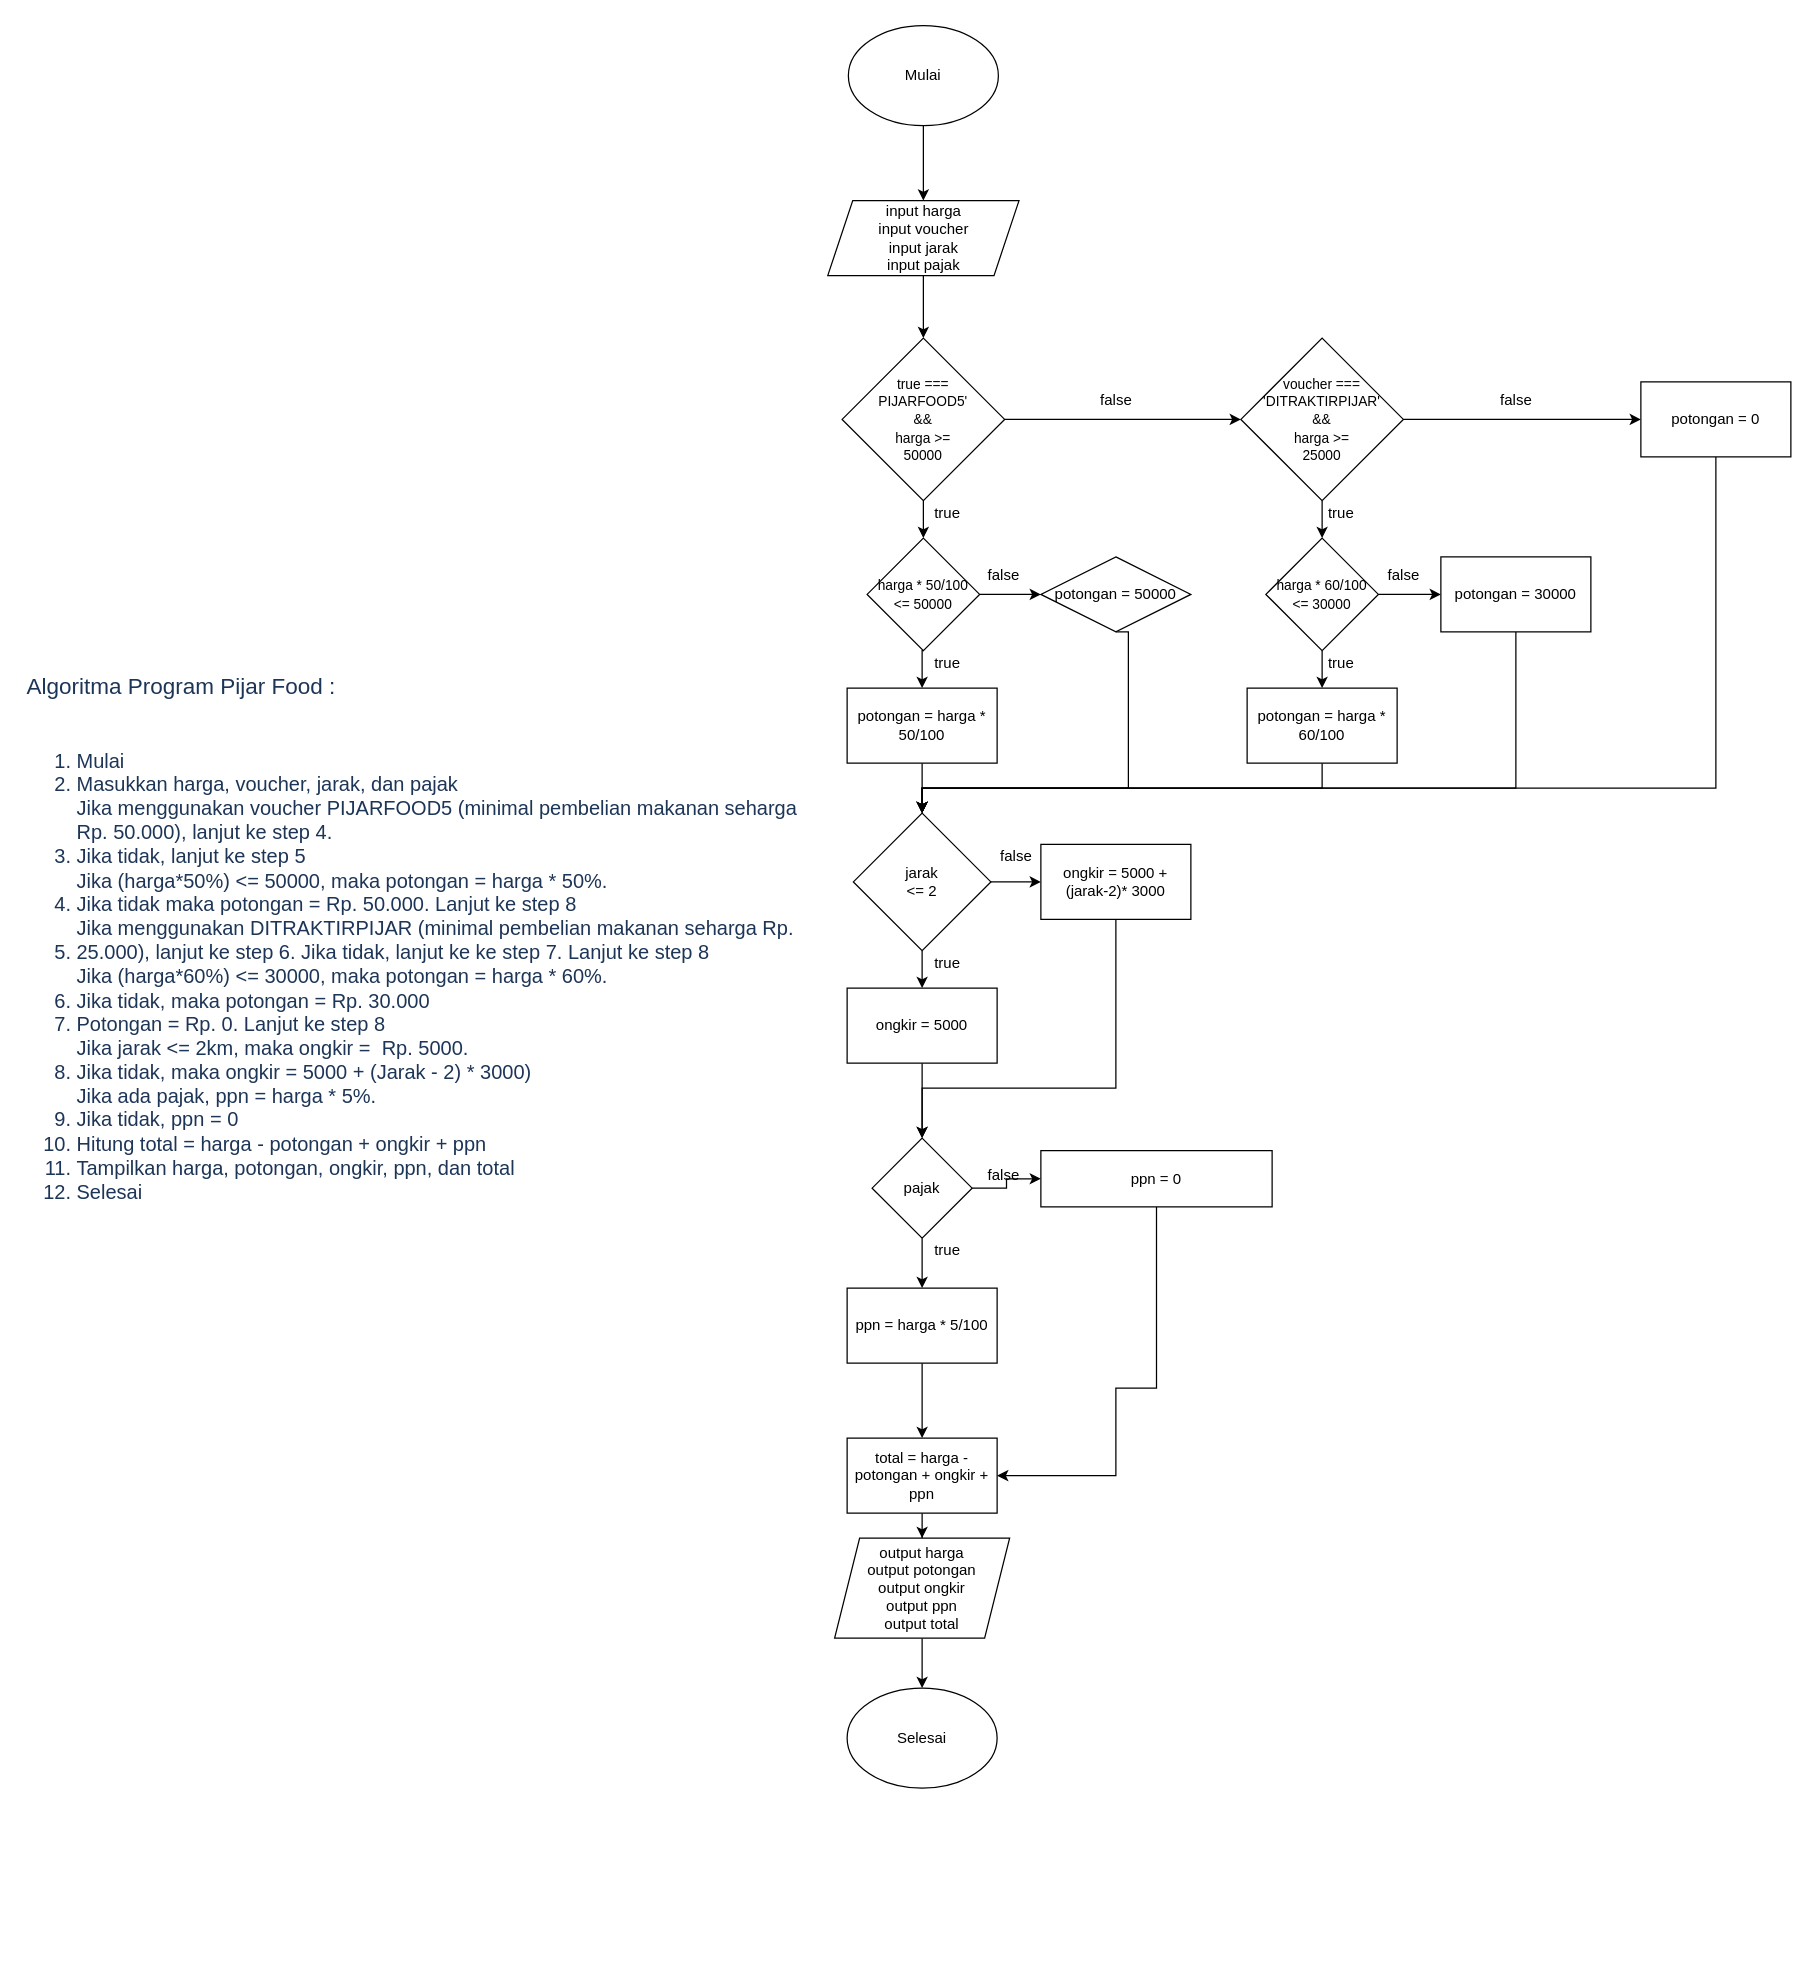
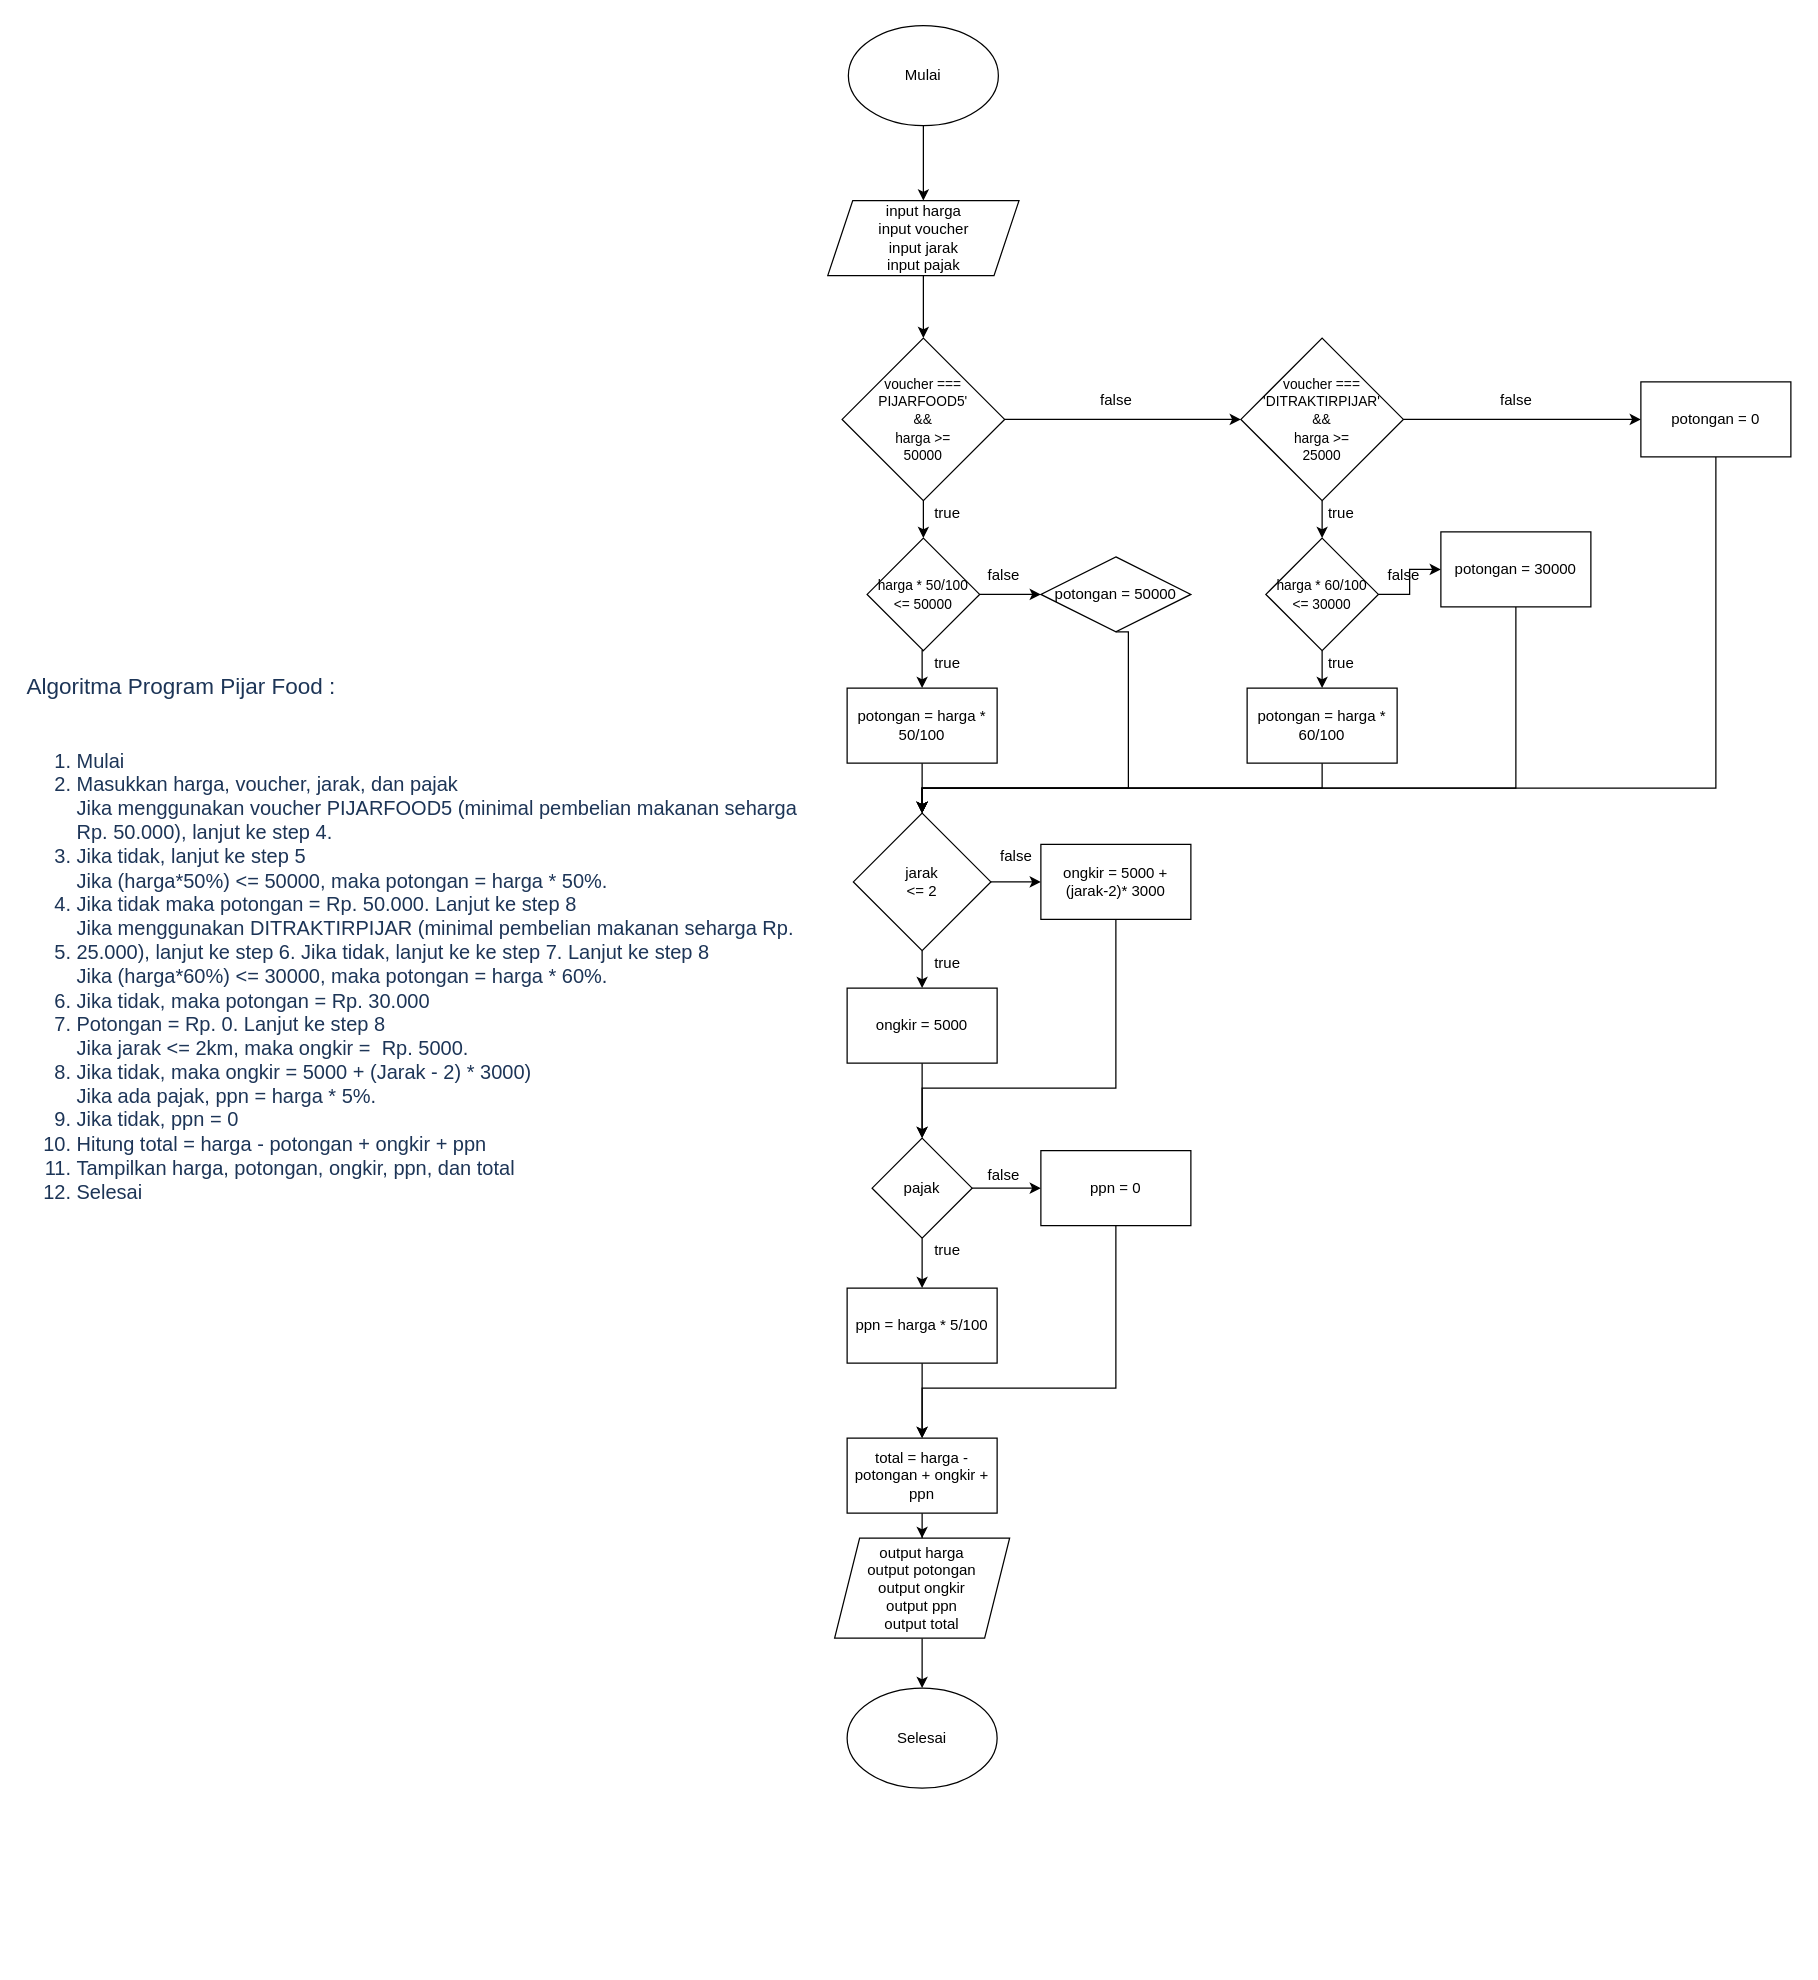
node "true === PIJARFOOD5' && harga >= 50000": label "true === PIJARFOOD5' && harga >= 50000" -> "voucher === PIJARFOOD5' && harga >= 50000"
node "potongan = 30000": moved (1516, 594) -> (1516, 569)
node "ppn = 0": size 231x56 -> 150x75
